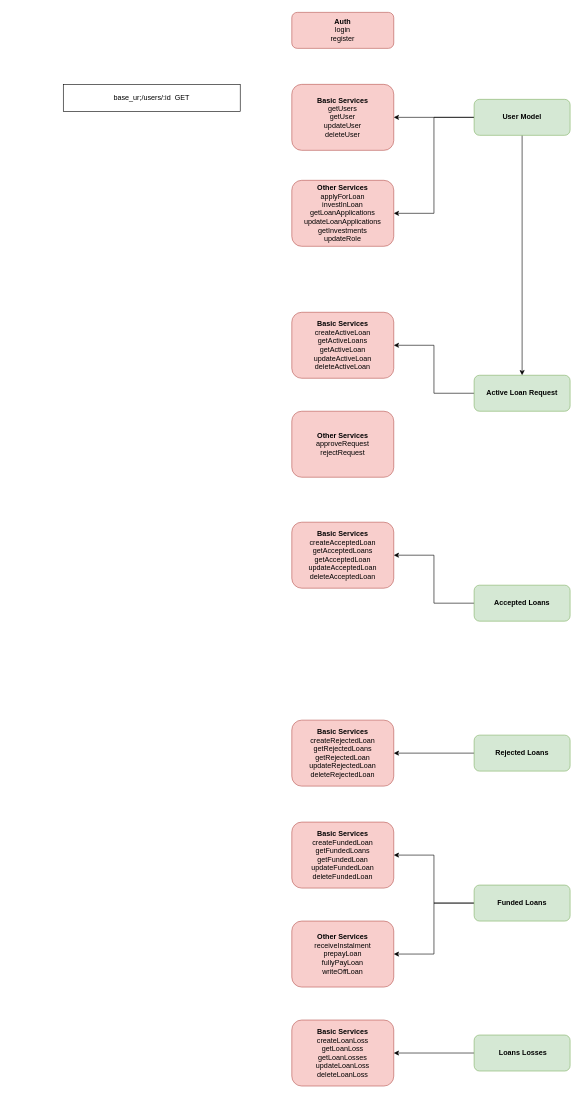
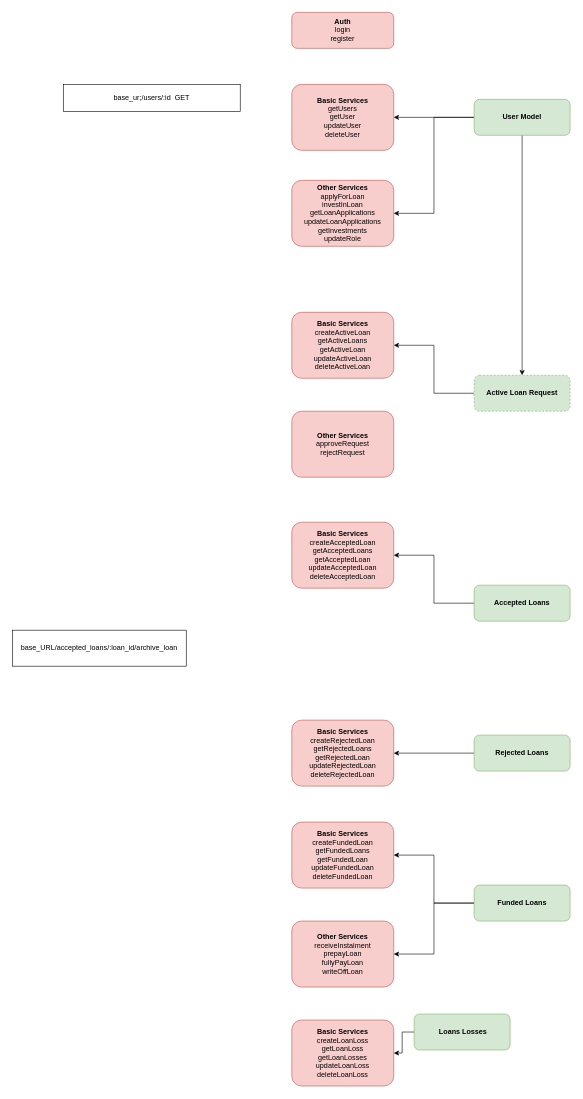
node "Active Loan Request": style solid -> dashed
node "base_URL/accepted_loans/:loan_id/archive_loan": added
node "Loans Losses": moved (522, 1053) -> (462, 1032)
